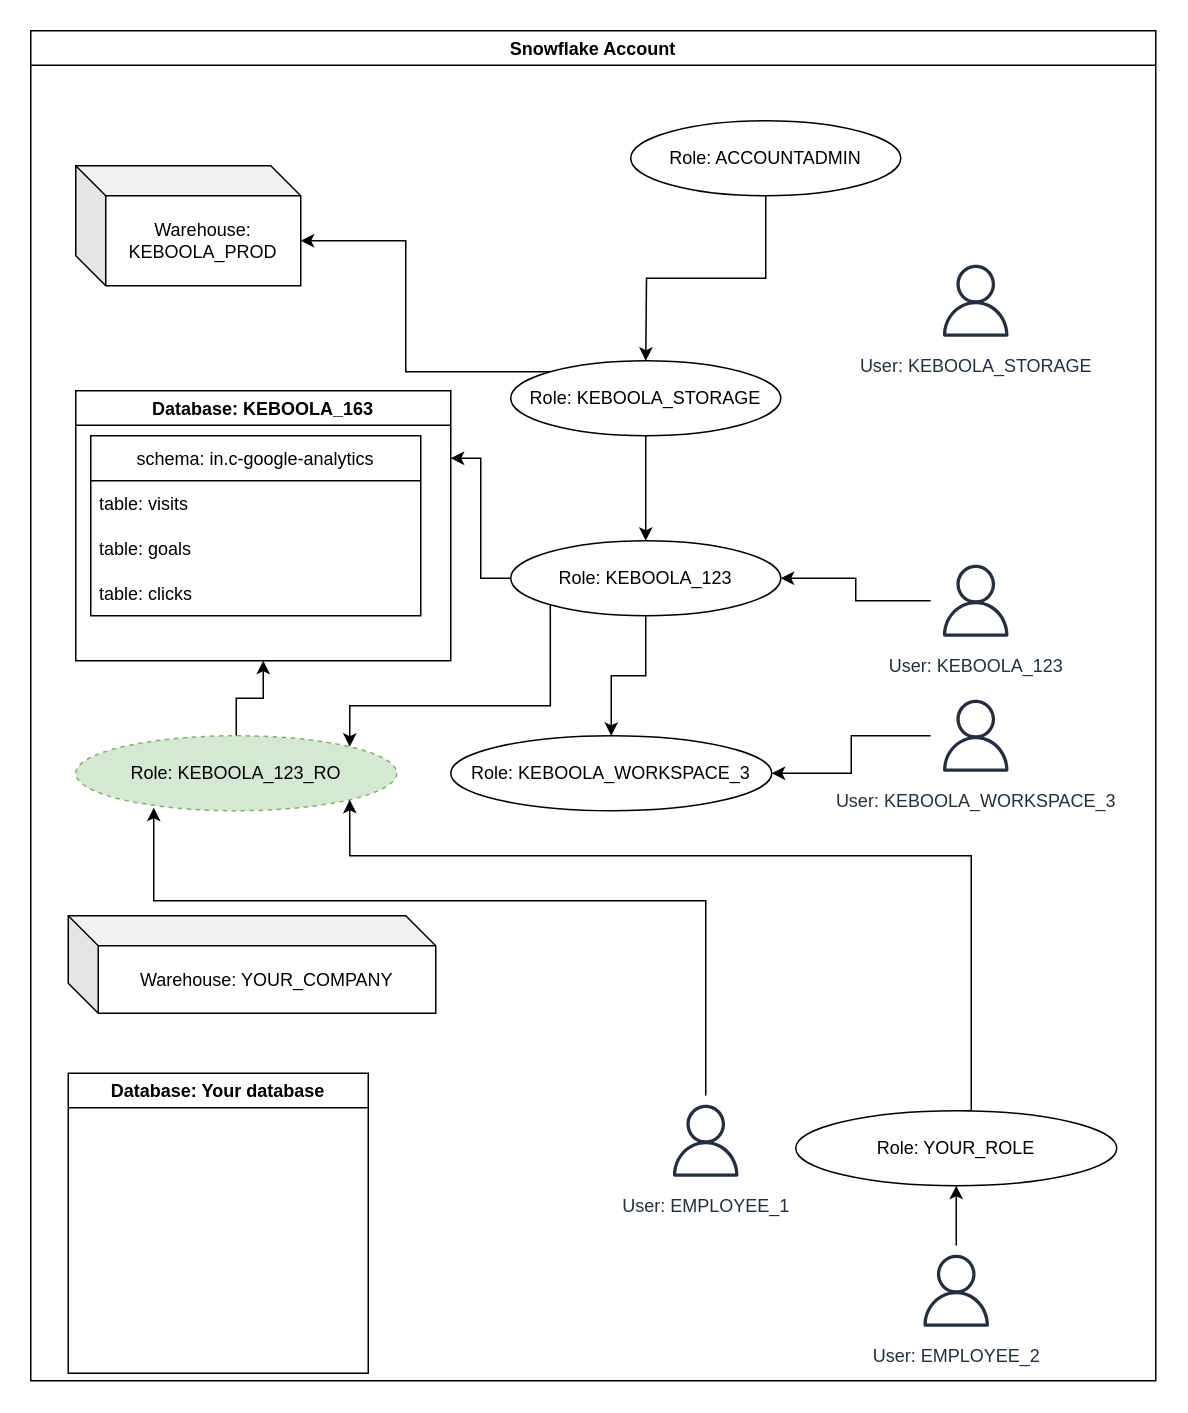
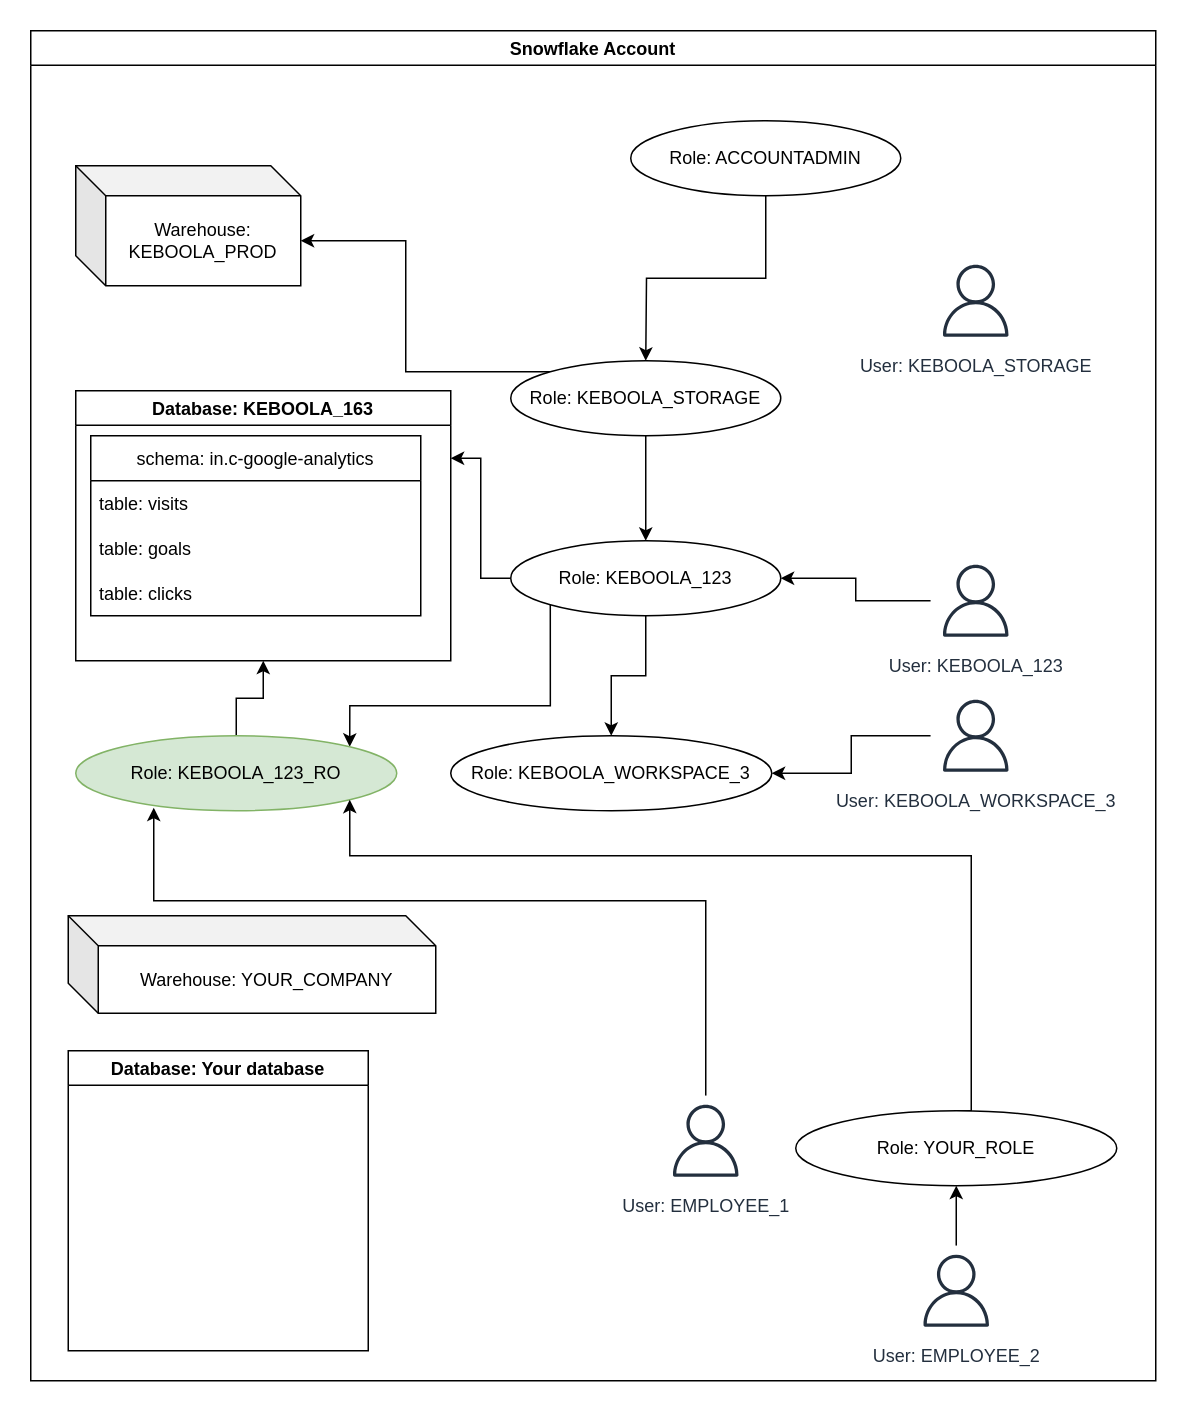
node "Role: KEBOOLA_123_RO": style dashed -> solid
node "Database: Your database": moved (218, 1223) -> (218, 1201)
